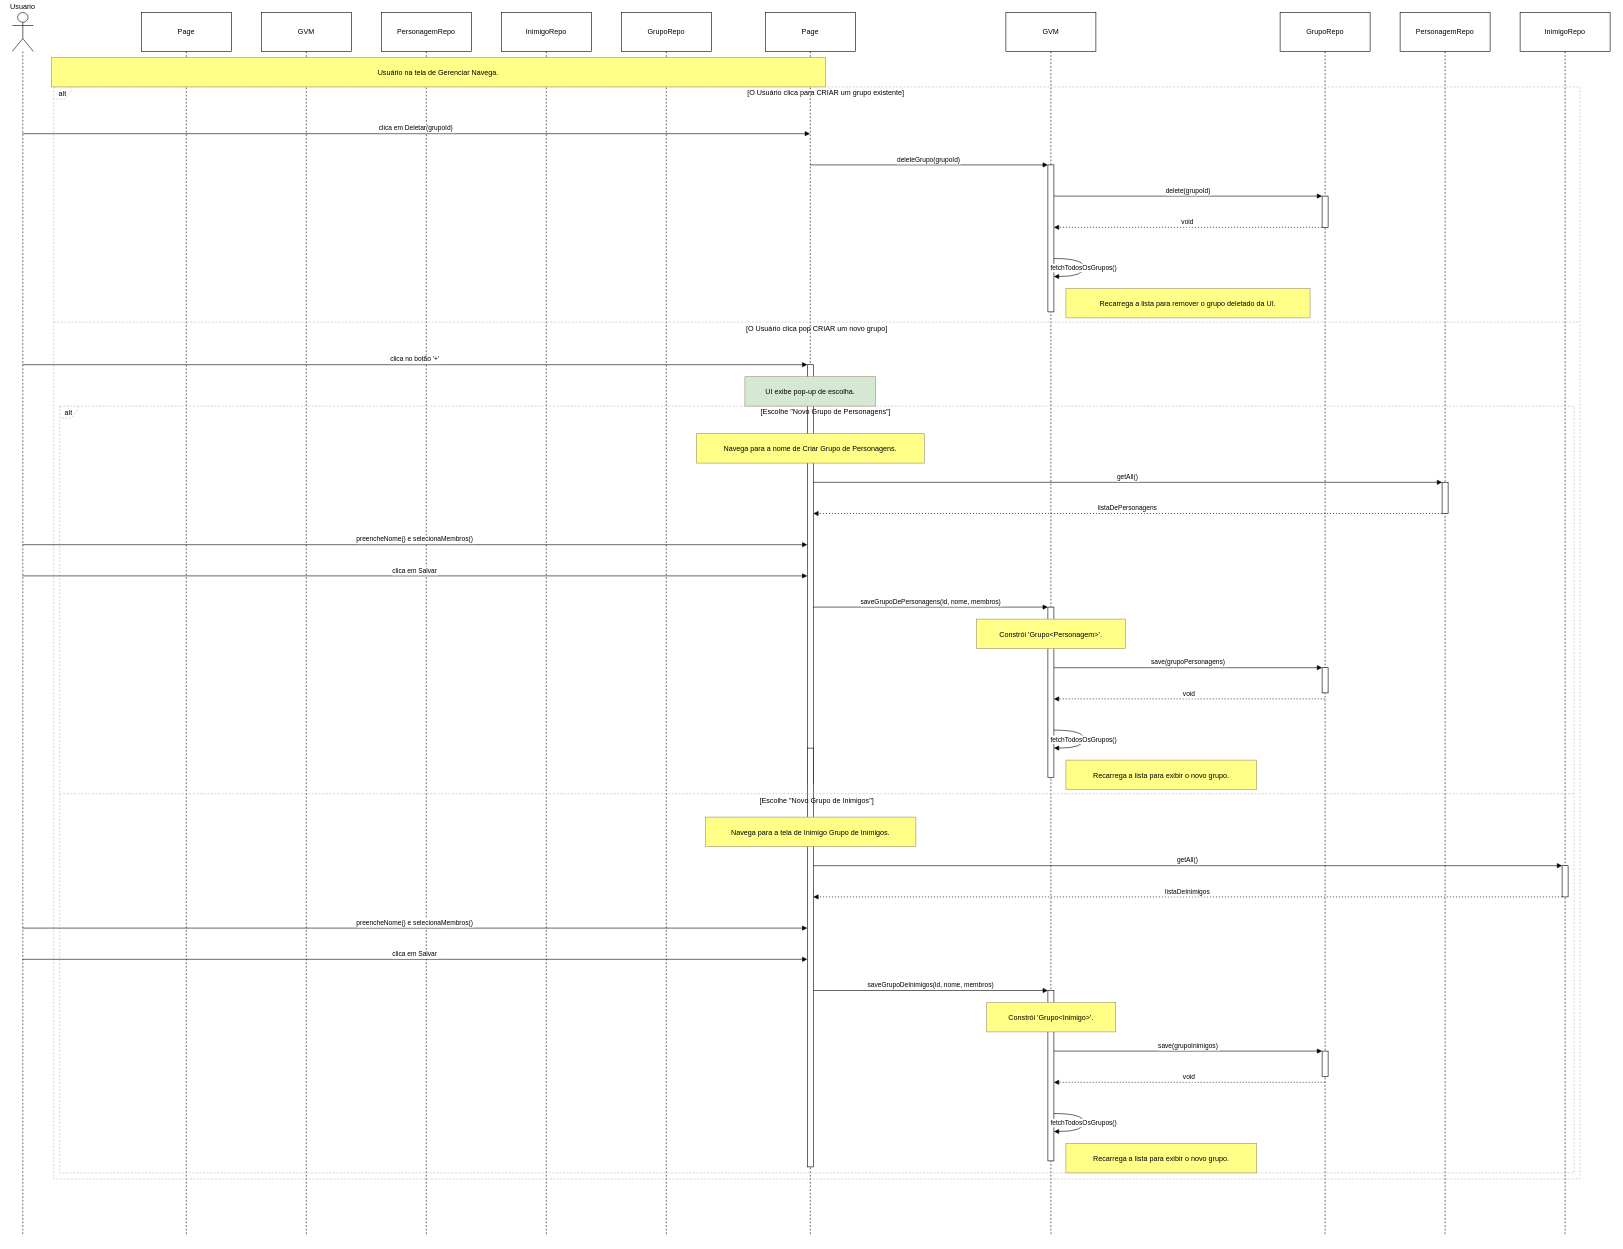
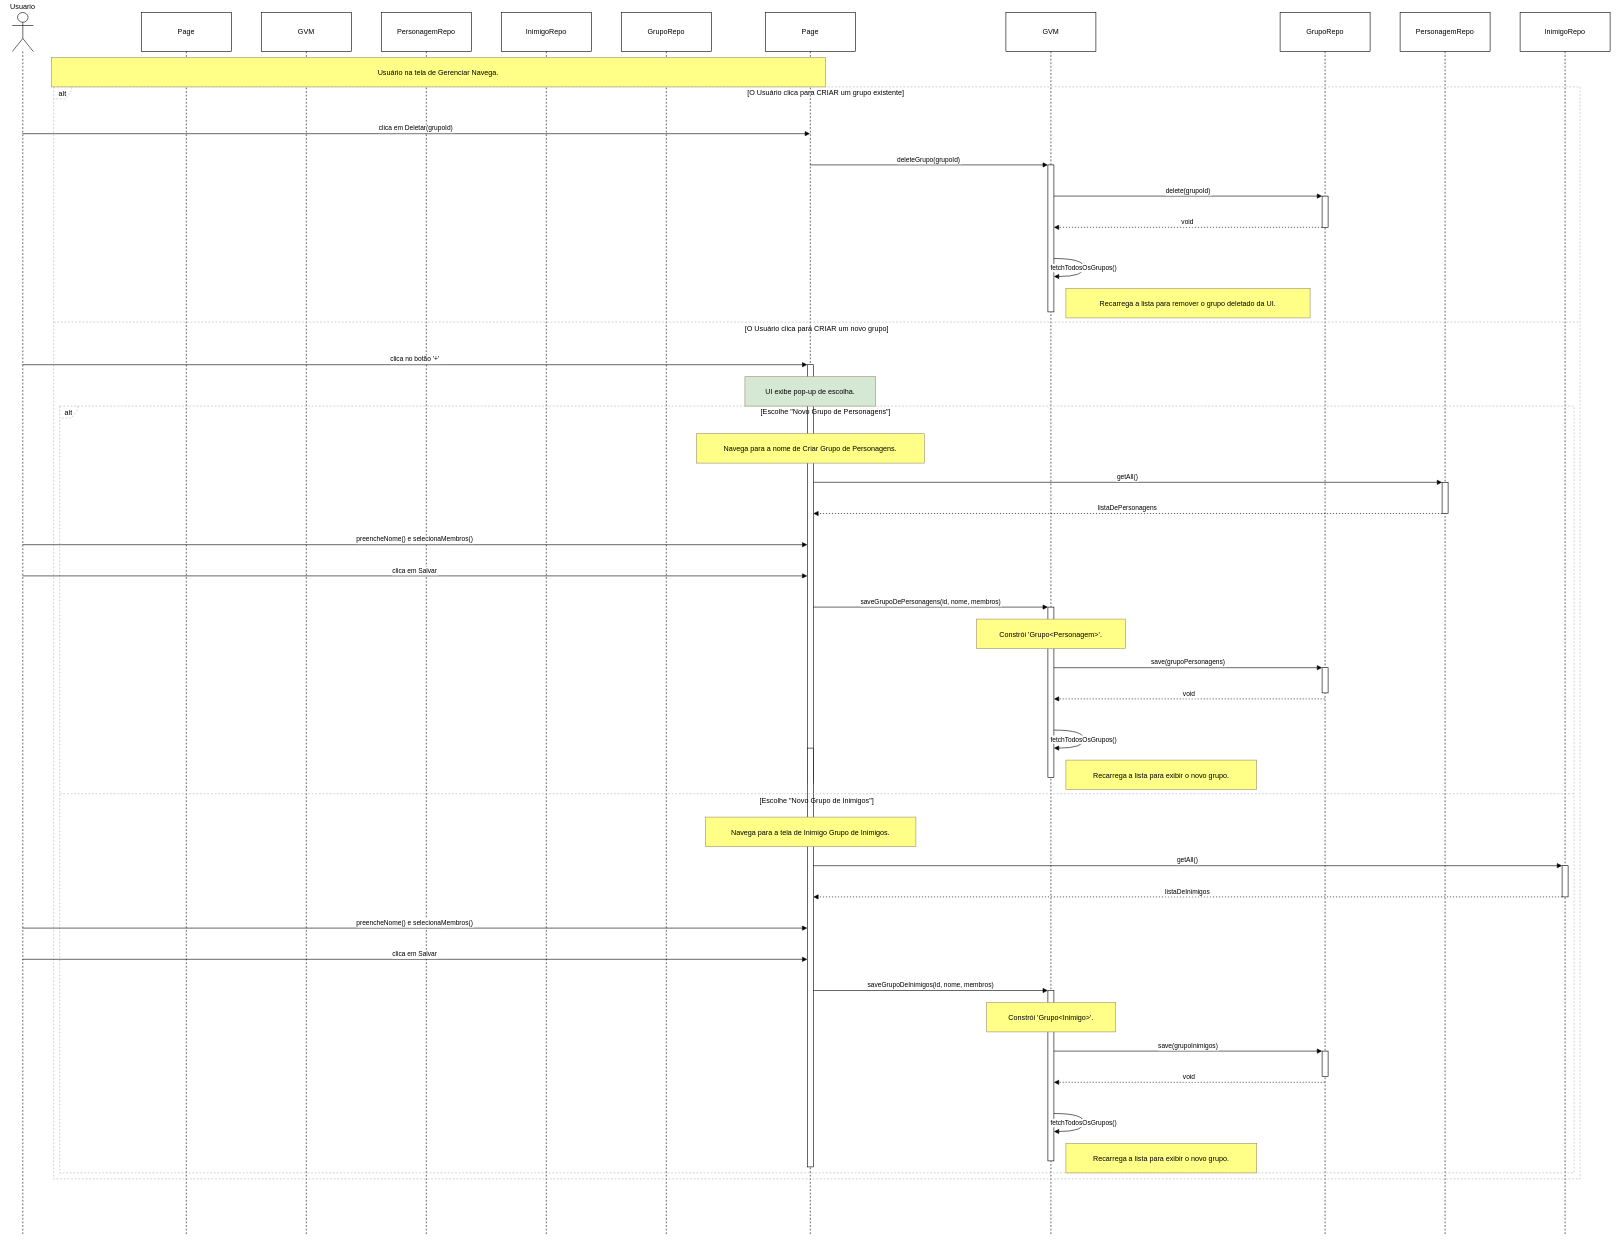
node "[O Usuário clica pop CRIAR um novo grupo]": label "[O Usuário clica pop CRIAR um novo grupo]" -> "[O Usuário clica para CRIAR um novo grupo]"
